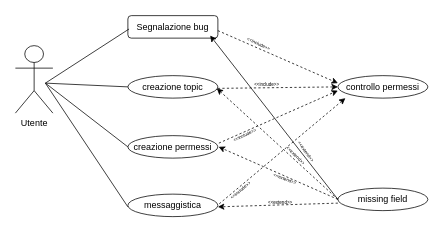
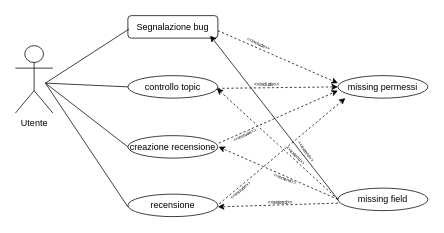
node "creazione topic": label "creazione topic" -> "controllo topic"
node "controllo permessi": label "controllo permessi" -> "missing permessi"
node "creazione permessi": label "creazione permessi" -> "creazione recensione"
node "messaggistica": label "messaggistica" -> "recensione"
